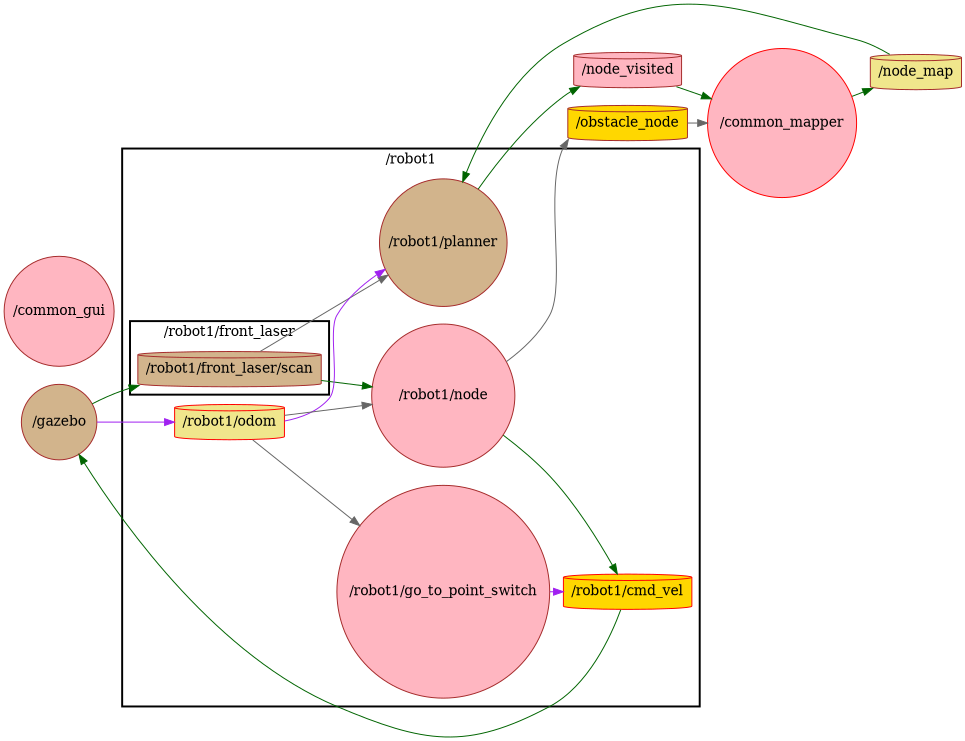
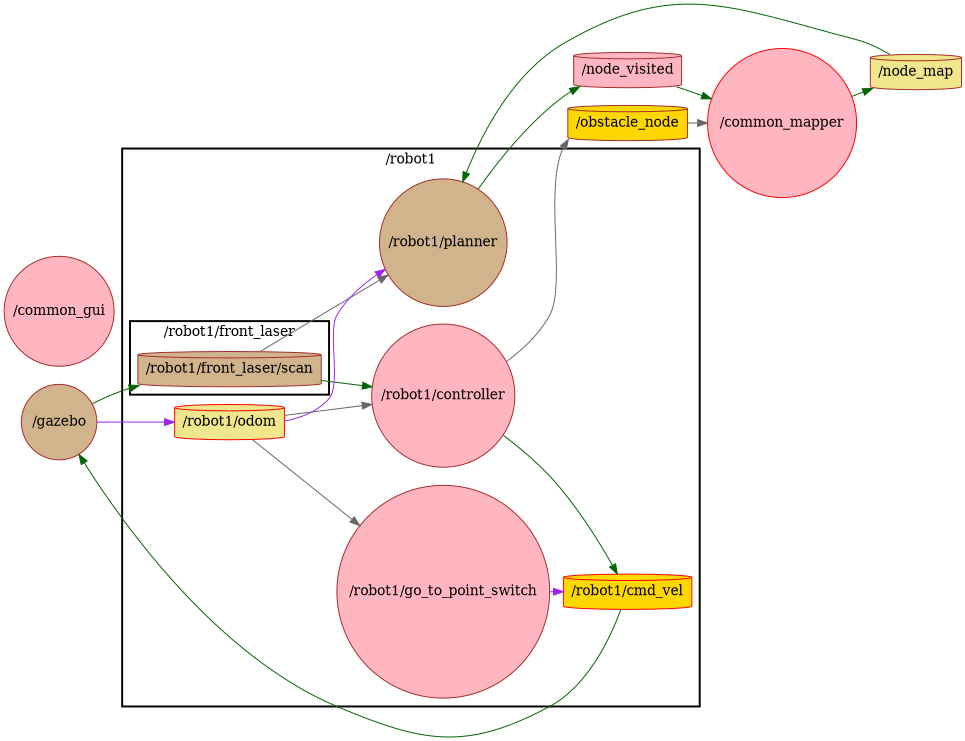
node "/robot1/node": label "/robot1/node" -> "/robot1/controller"
